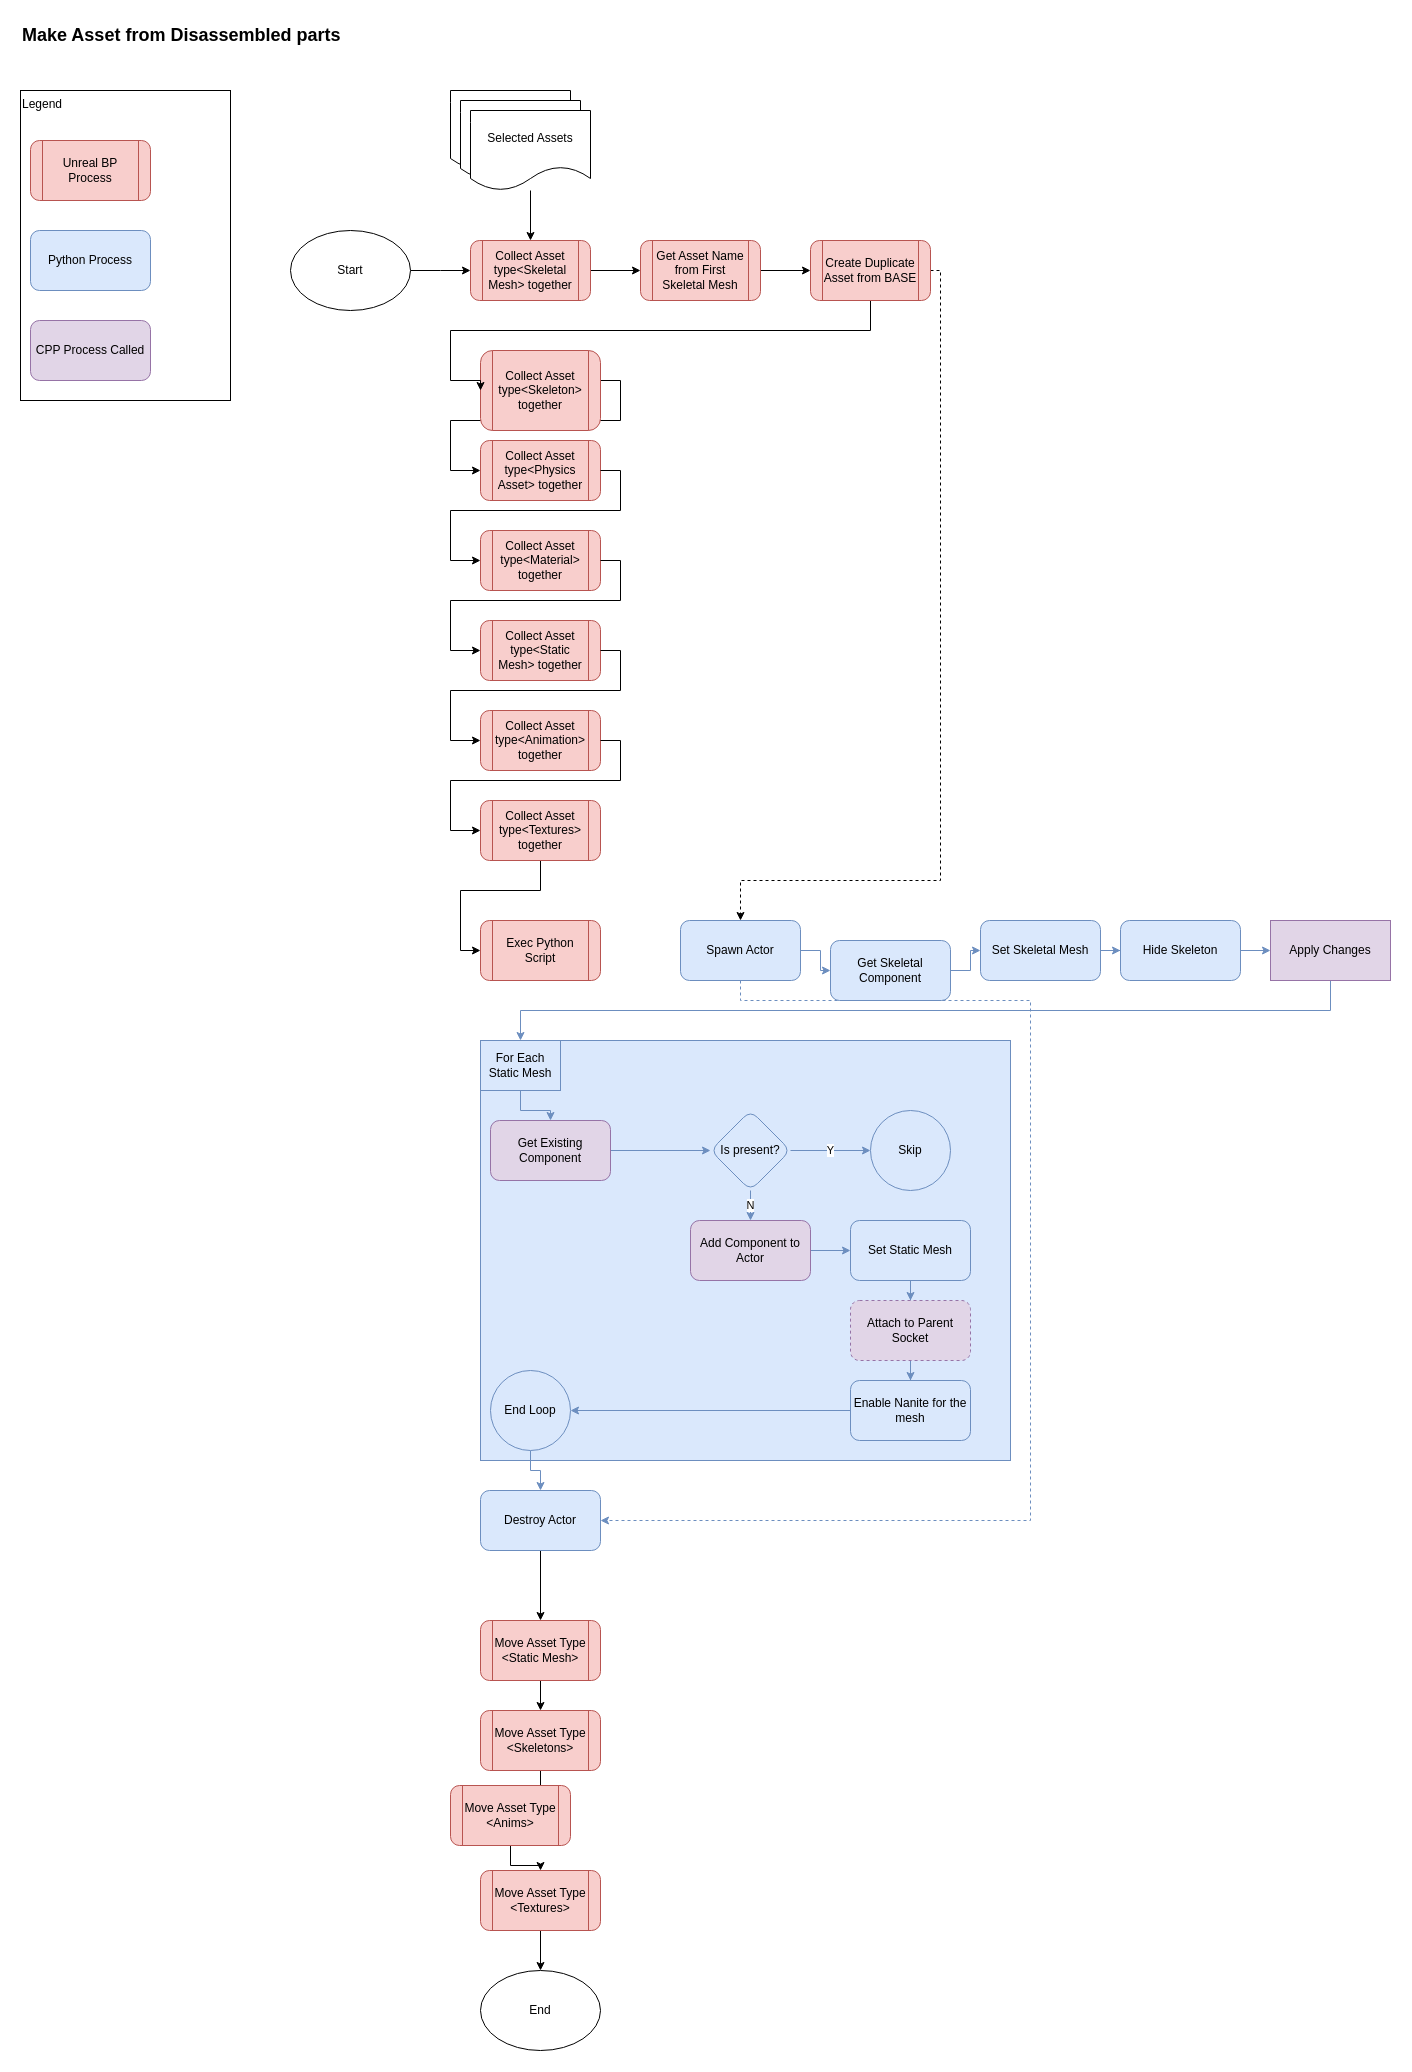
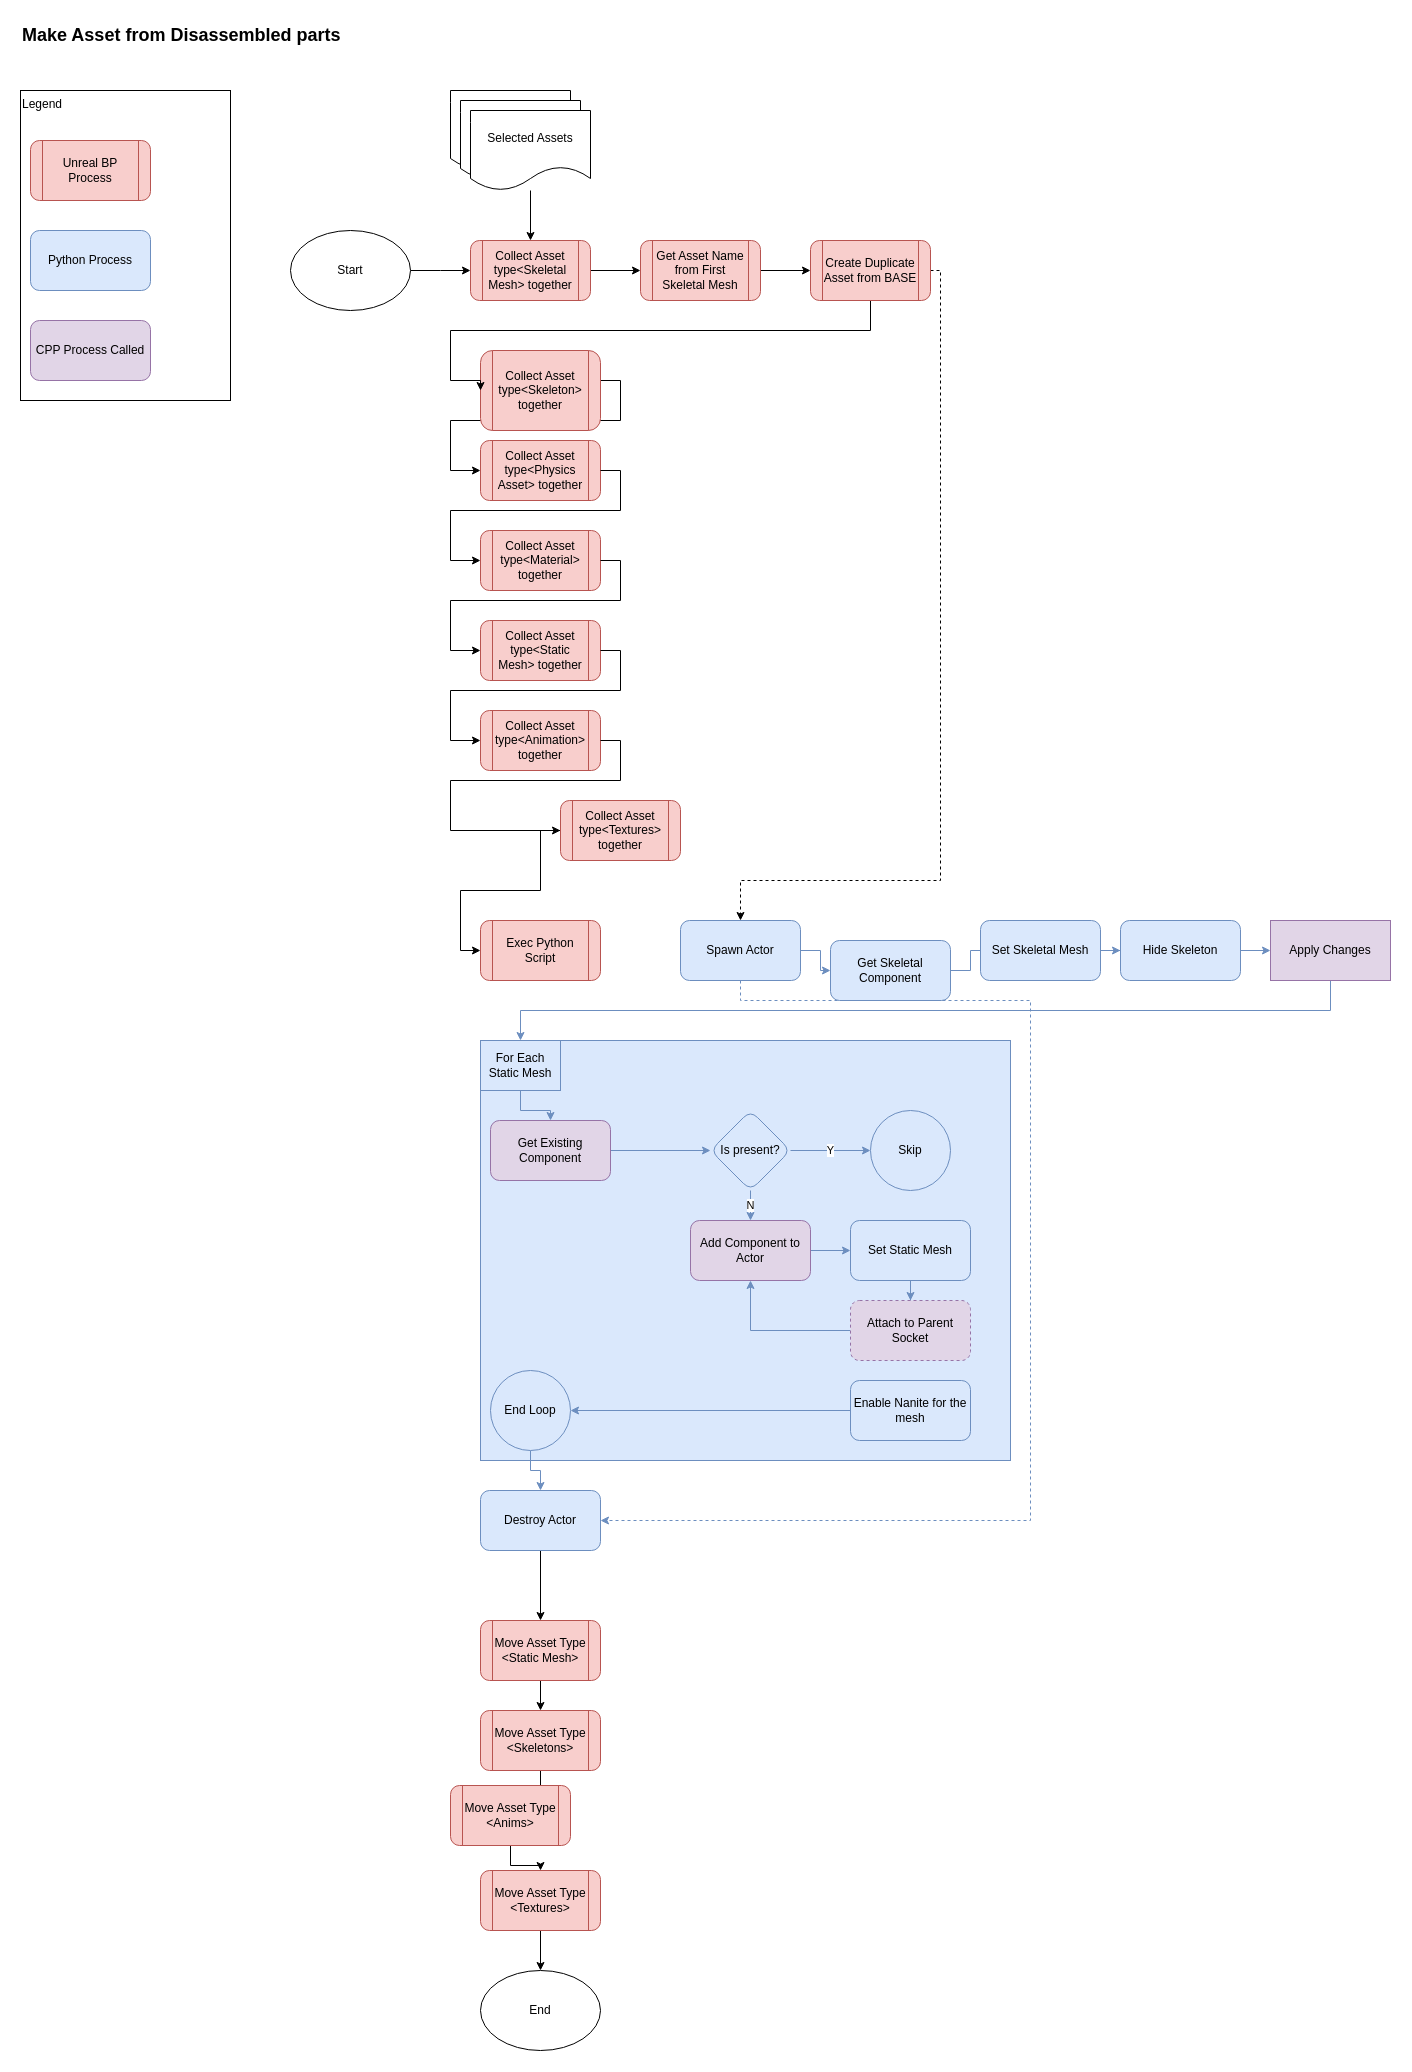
node "Collect Asset type<Textures> together": moved (541, 831) -> (621, 831)
edge "Get Skeletal Component" -> "Set Skeletal Mesh": arrowhead classic -> none
edge "Attach to Parent Socket" -> "Enable Nanite for the mesh": now "Attach to Parent Socket" -> "Add Component to Actor"
